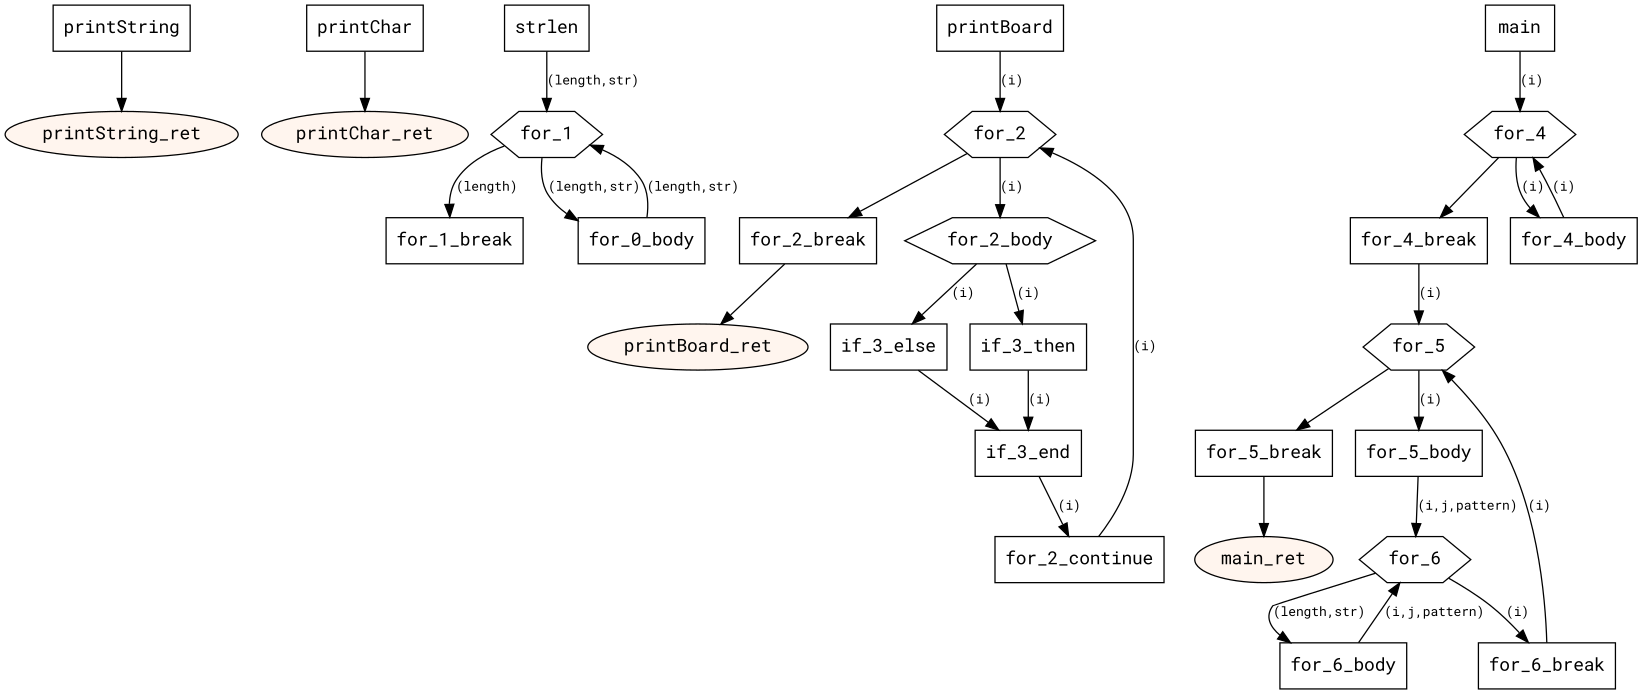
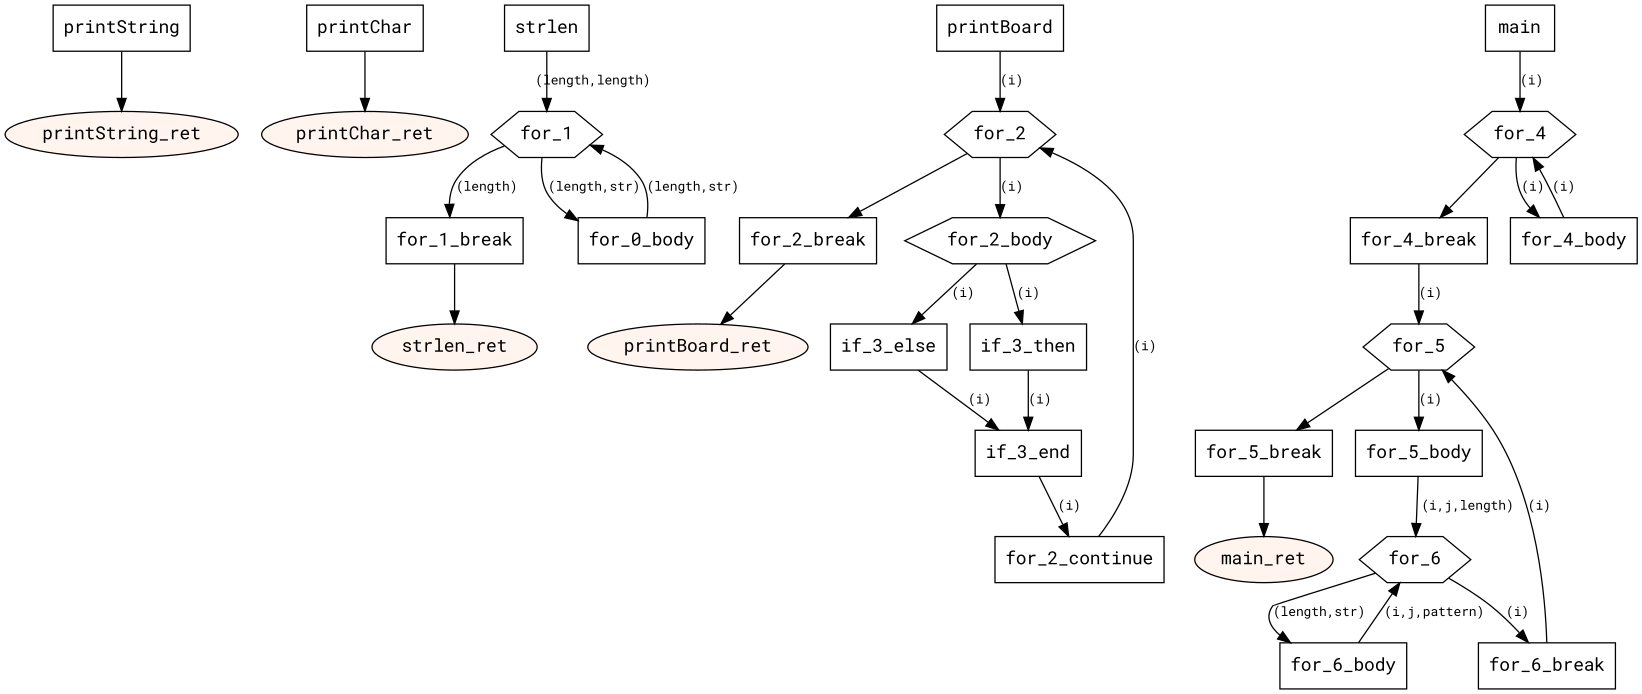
edge "strlen" -> "for_1": label "(length,str)" -> "(length,length)"
node "strlen_ret": added
edge "for_5_body" -> "for_6": label "(i,j,pattern)" -> "(i,j,length)"
